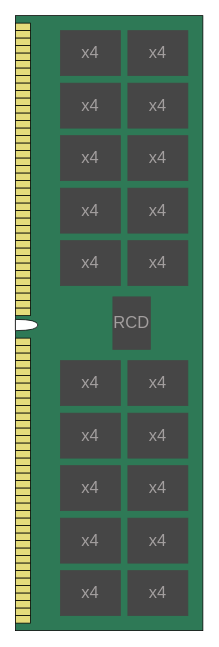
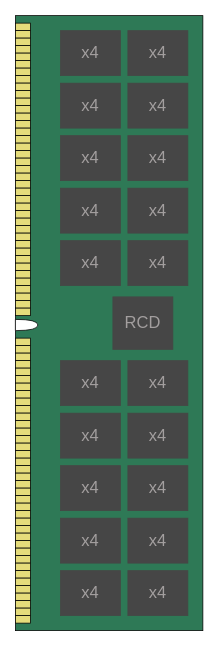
node "RCD": size 38x53 -> 60x53
